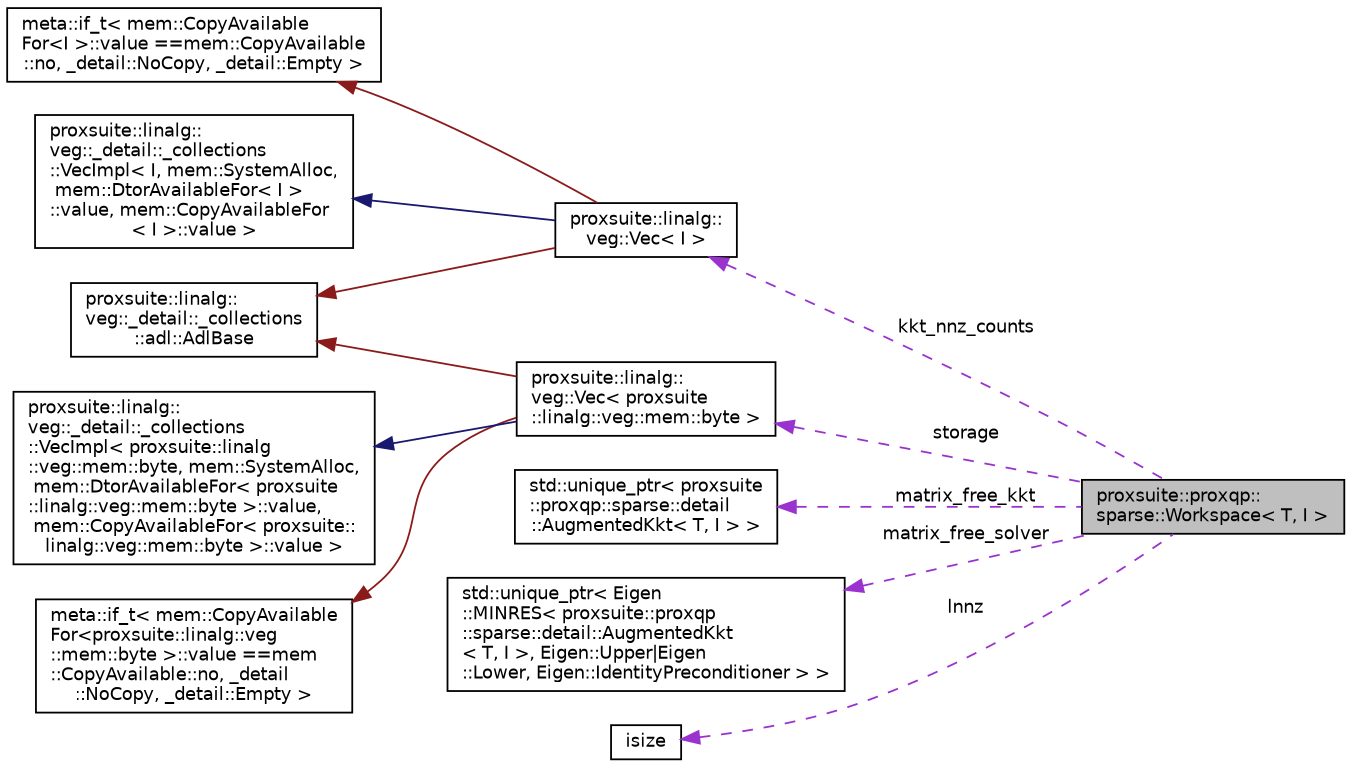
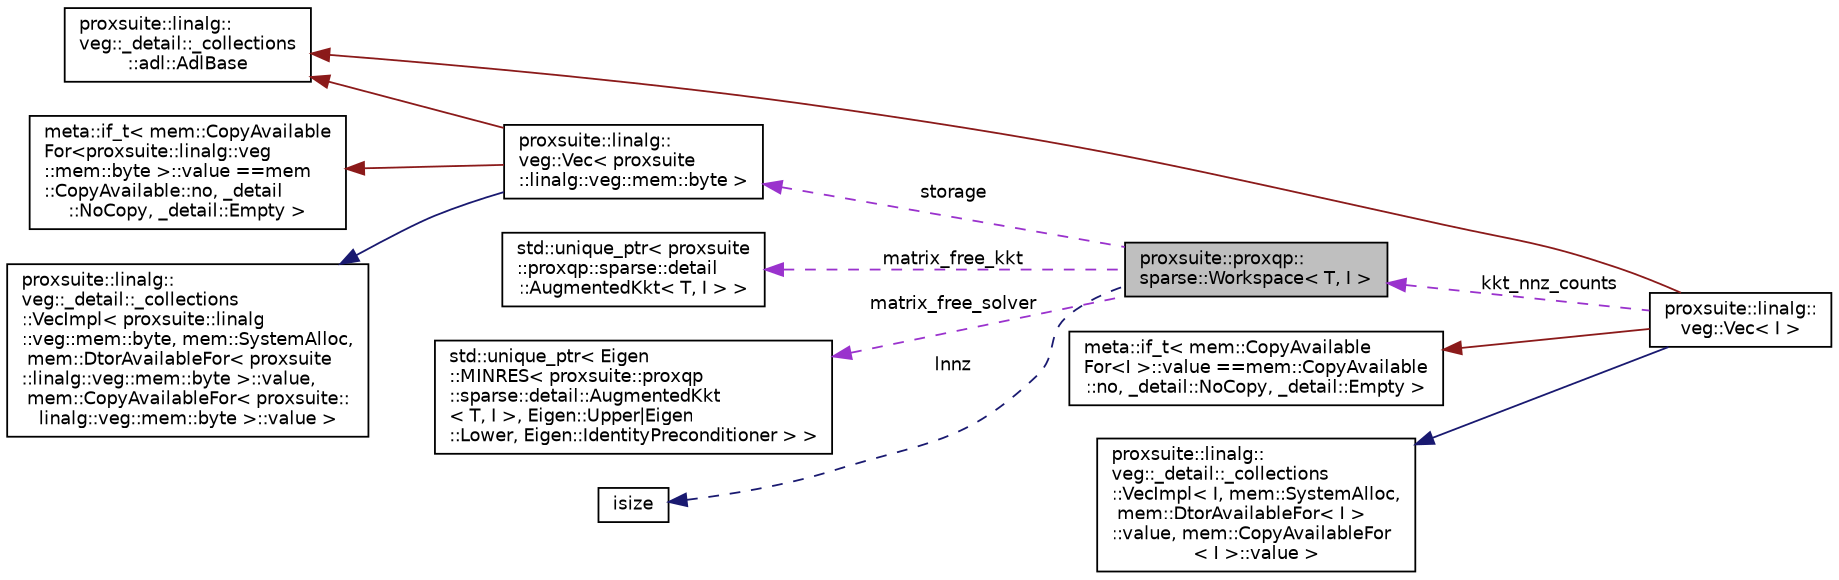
edge "proxsuite::proxqp:: sparse::Workspace< T, I >" -> "proxsuite::linalg:: veg::Vec< I >": reversed
edge "proxsuite::proxqp:: sparse::Workspace< T, I >" -> "isize": color darkorchid3 -> midnightblue
